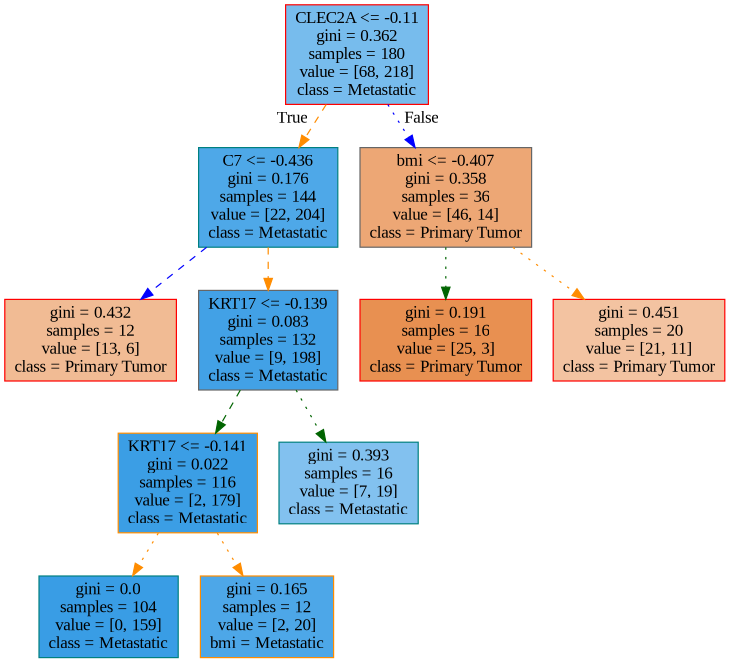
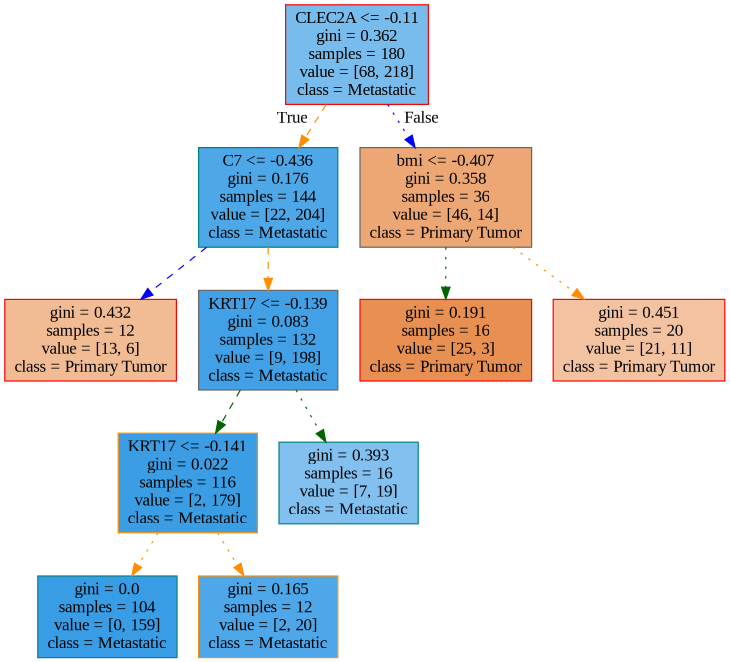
node "gini = 0.165 samples = 12 value = [2, 20] bmi = Metastatic": label "gini = 0.165 samples = 12 value = [2, 20] bmi = Metastatic" -> "gini = 0.165 samples = 12 value = [2, 20] class = Metastatic"
